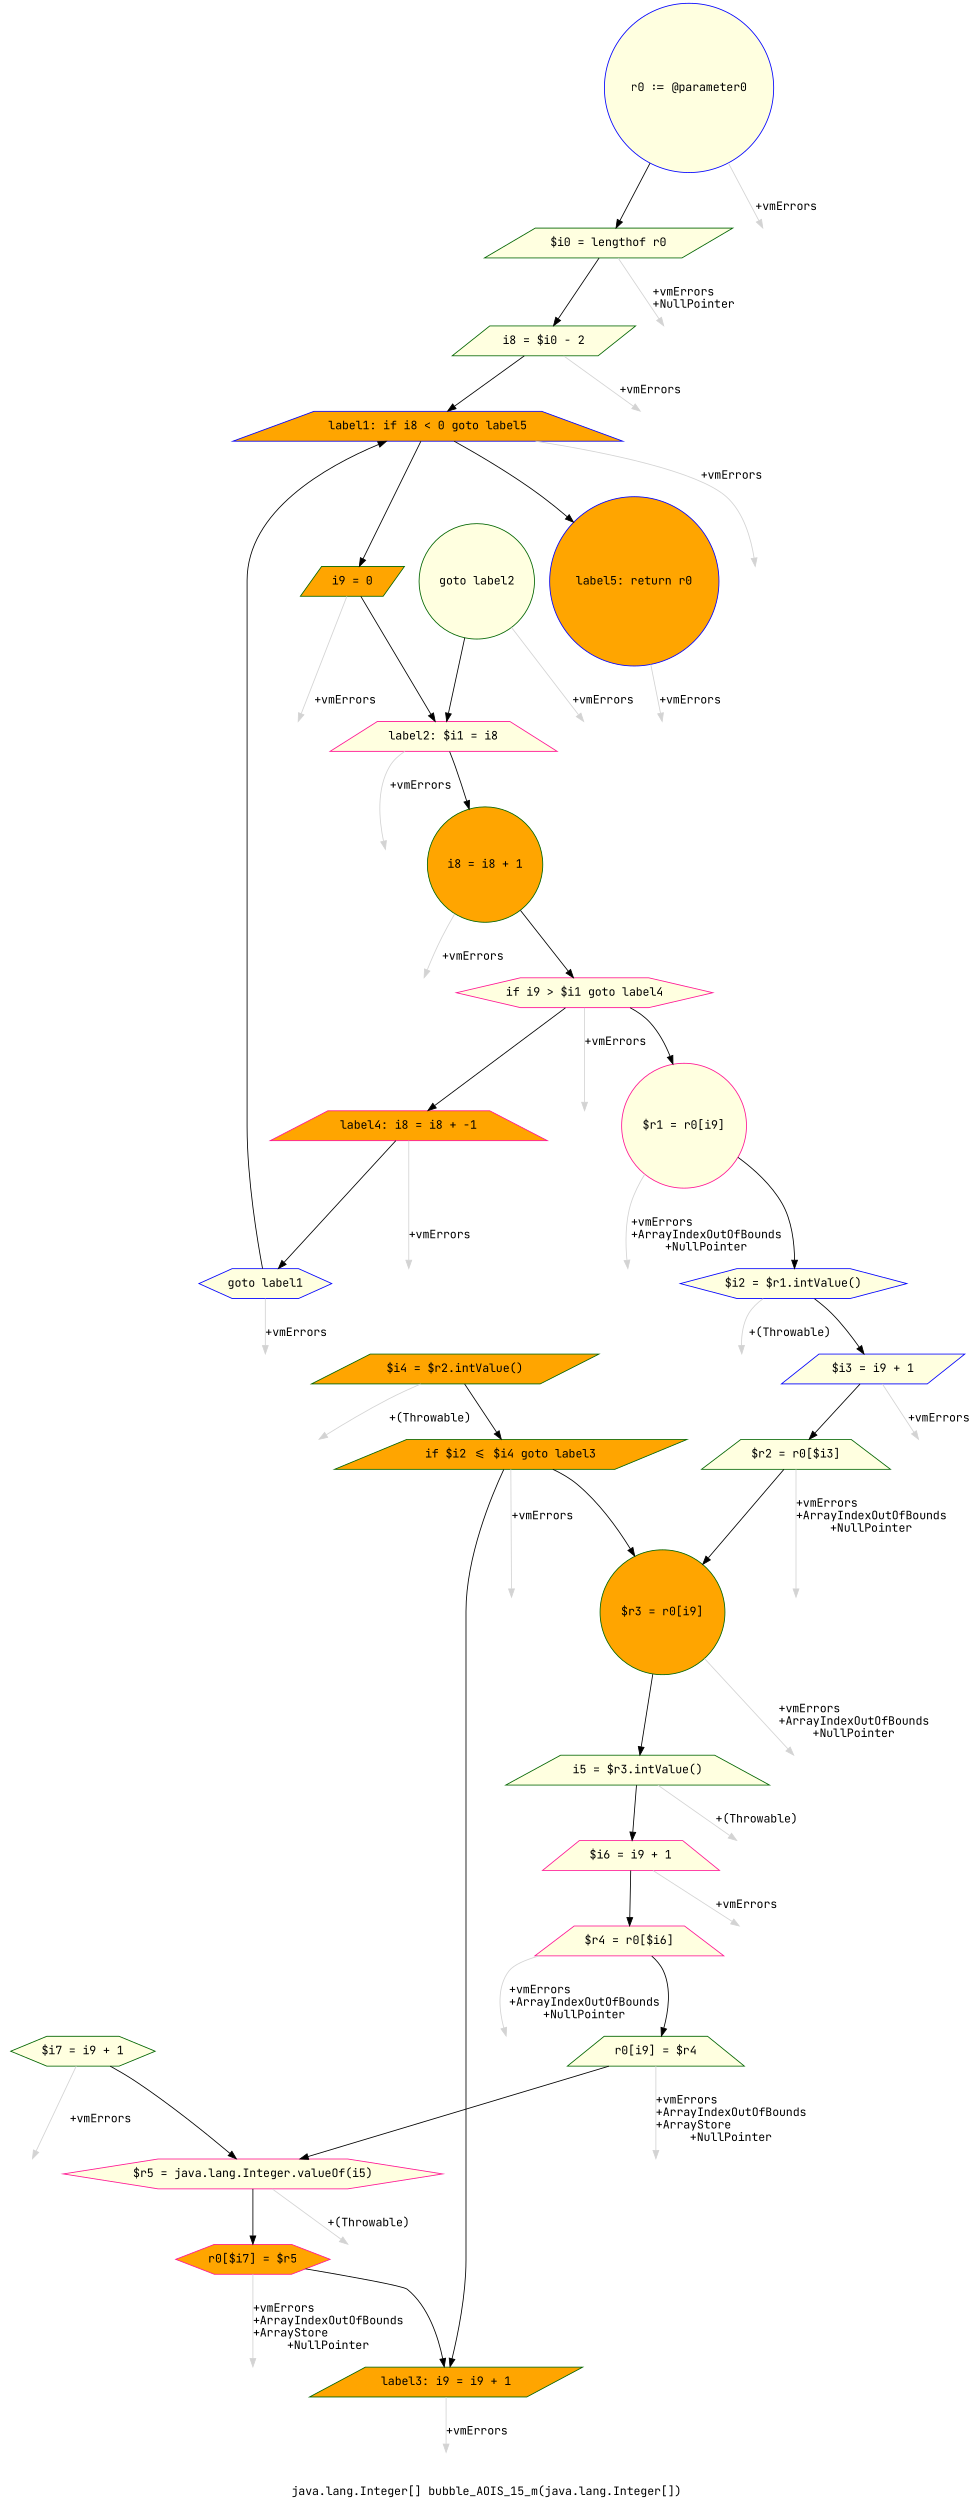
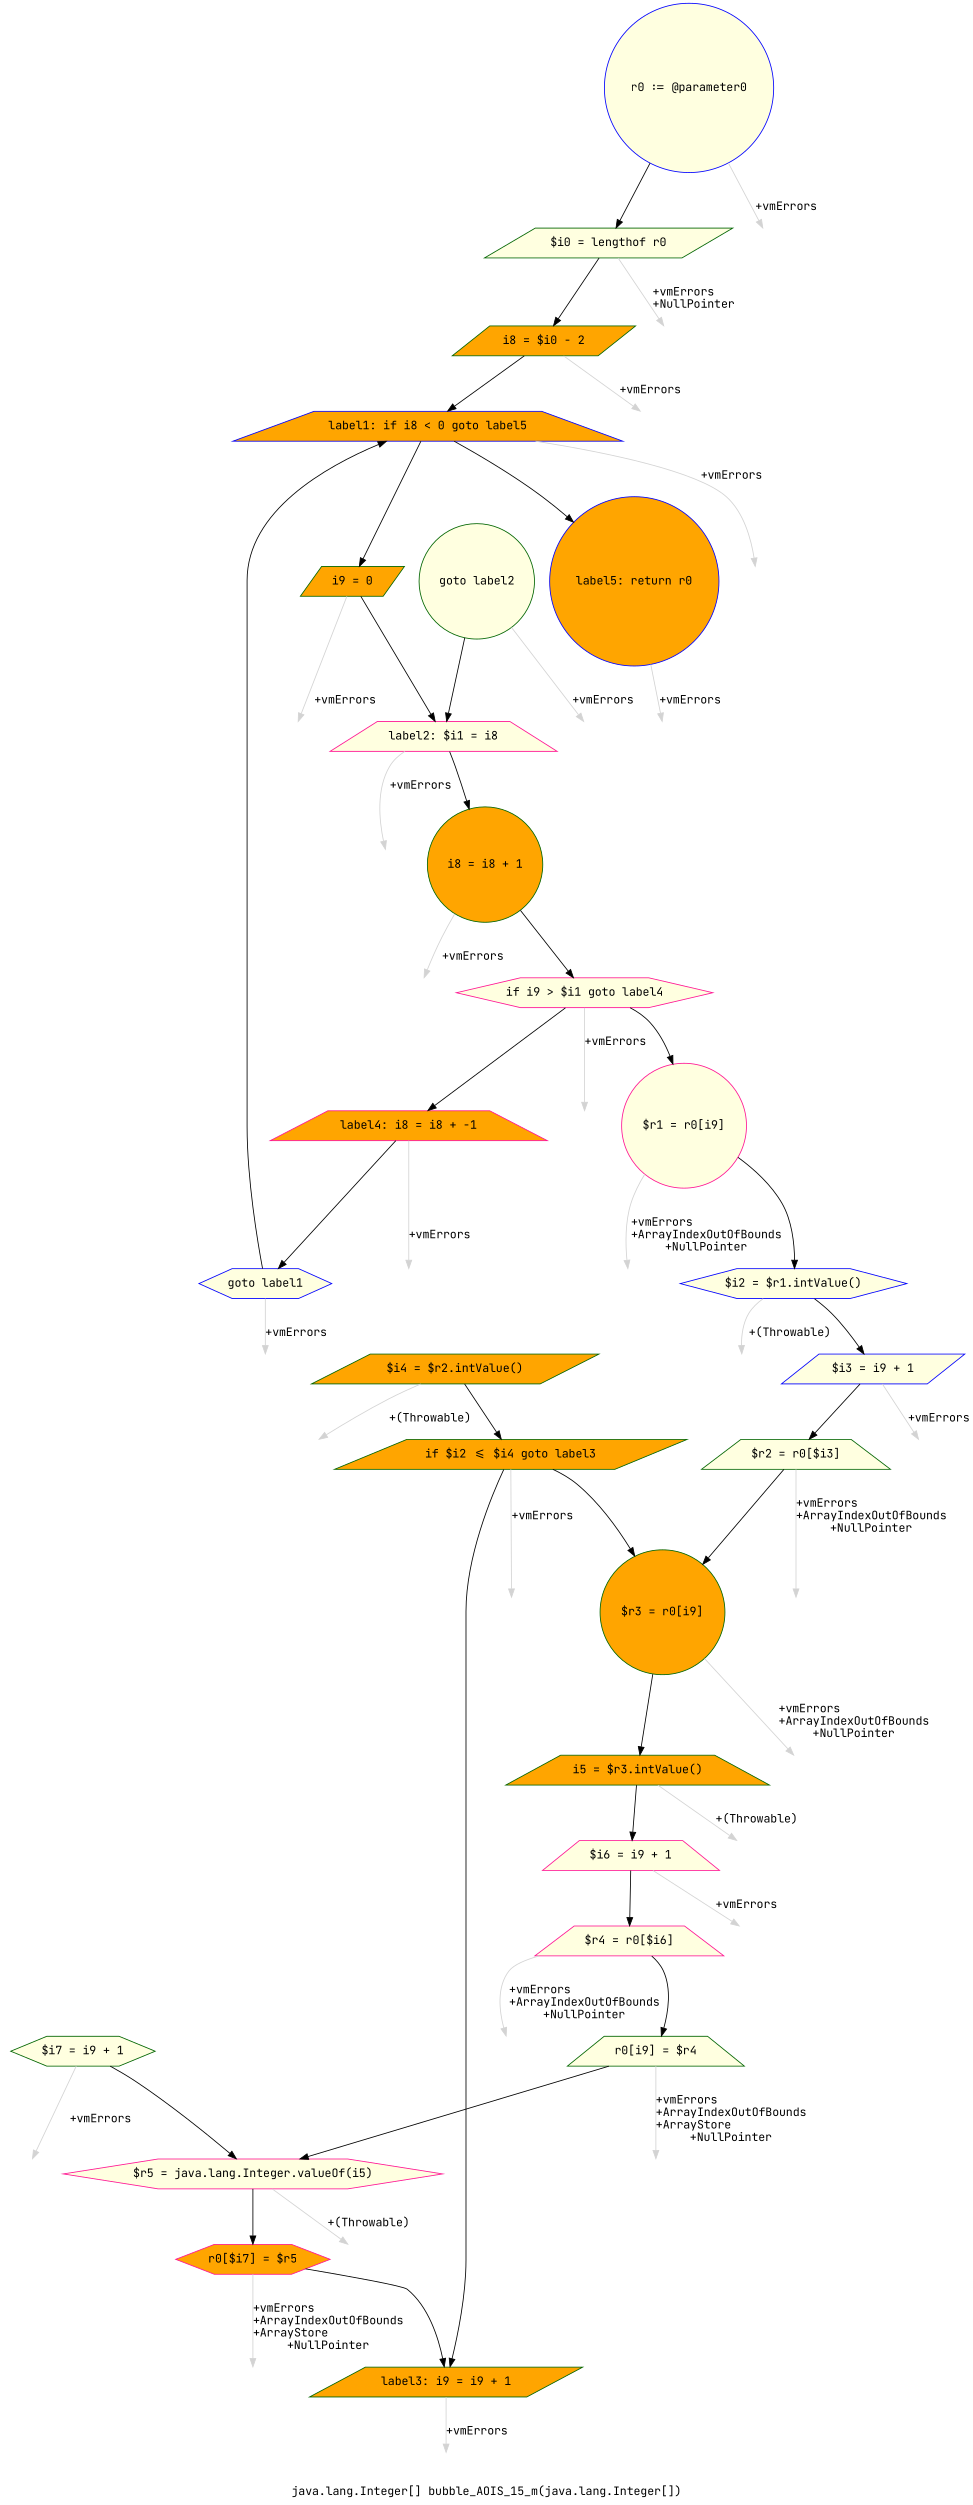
node "i8 = $i0 - 2": fillcolor lightyellow -> orange
node "i5 = $r3.intValue()": fillcolor lightyellow -> orange
